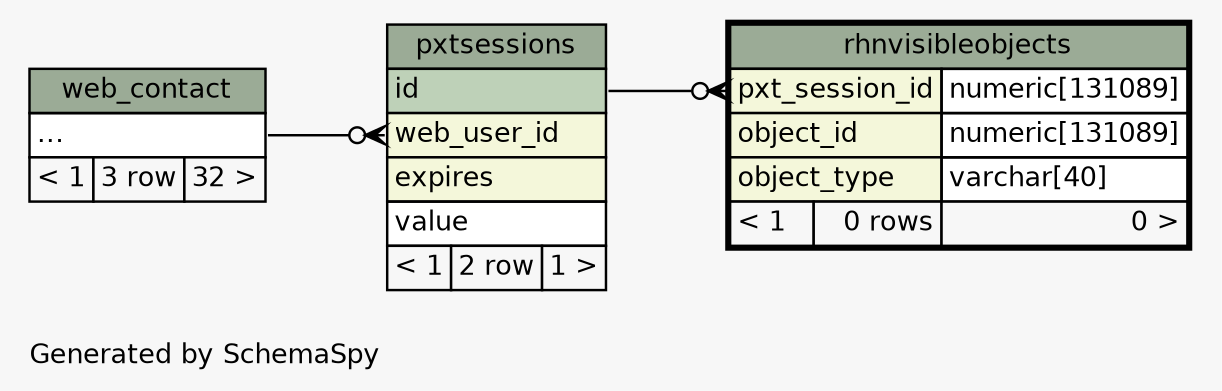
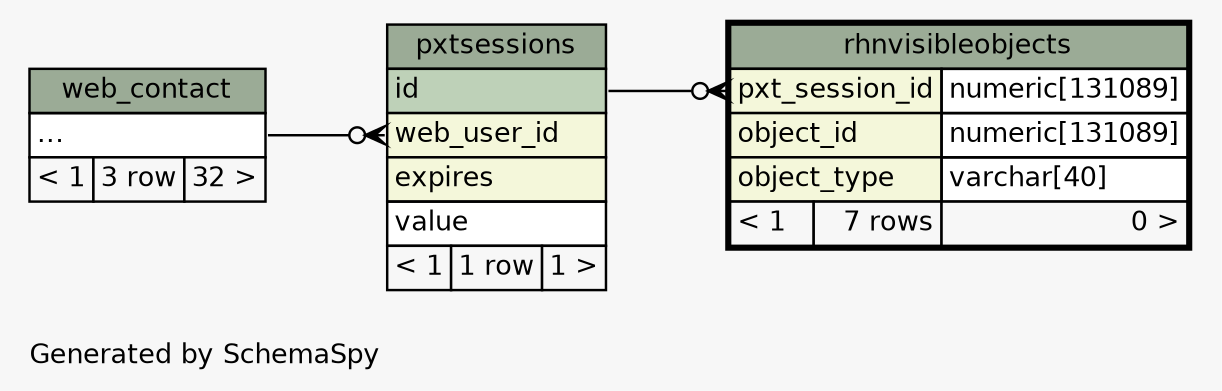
node "rhnvisibleobjects": text "0 rows" -> "7 rows"
node "pxtsessions": text "2 row" -> "1 row"
